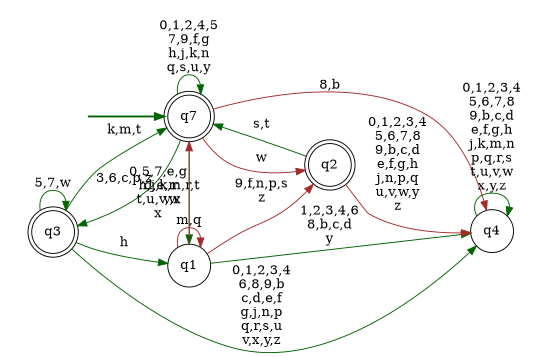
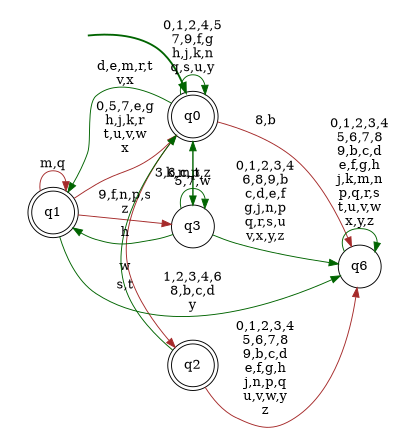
node "q7": label "q7" -> "q0"
edge "q1" -> "q2": now "q1" -> "q3"
node "q4": label "q4" -> "q6"
node "q3": shape doublecircle -> circle
node "q1": shape circle -> doublecircle
